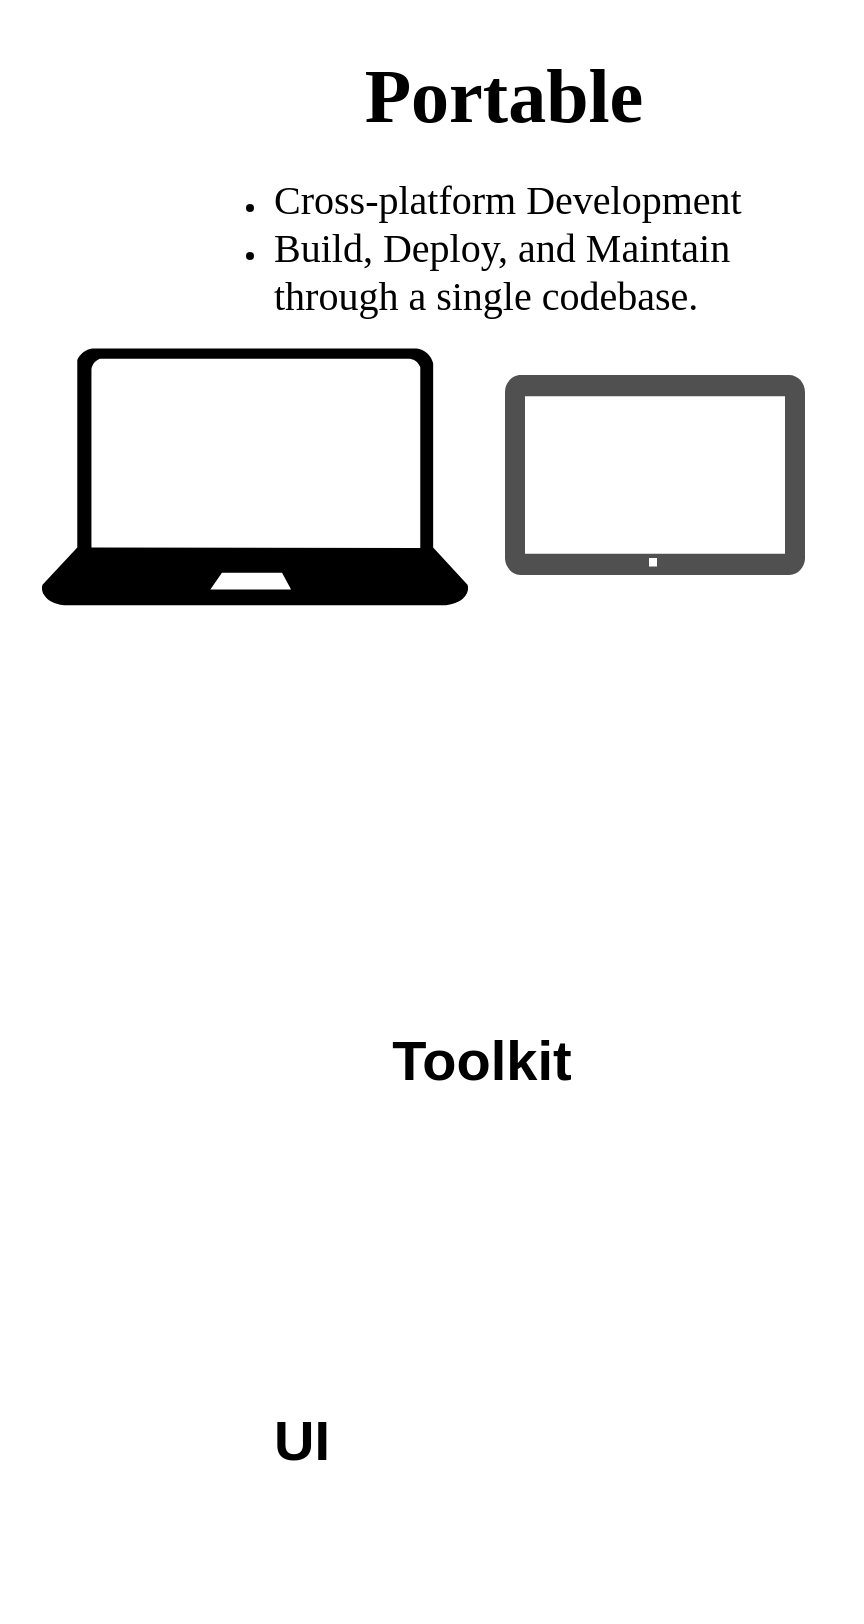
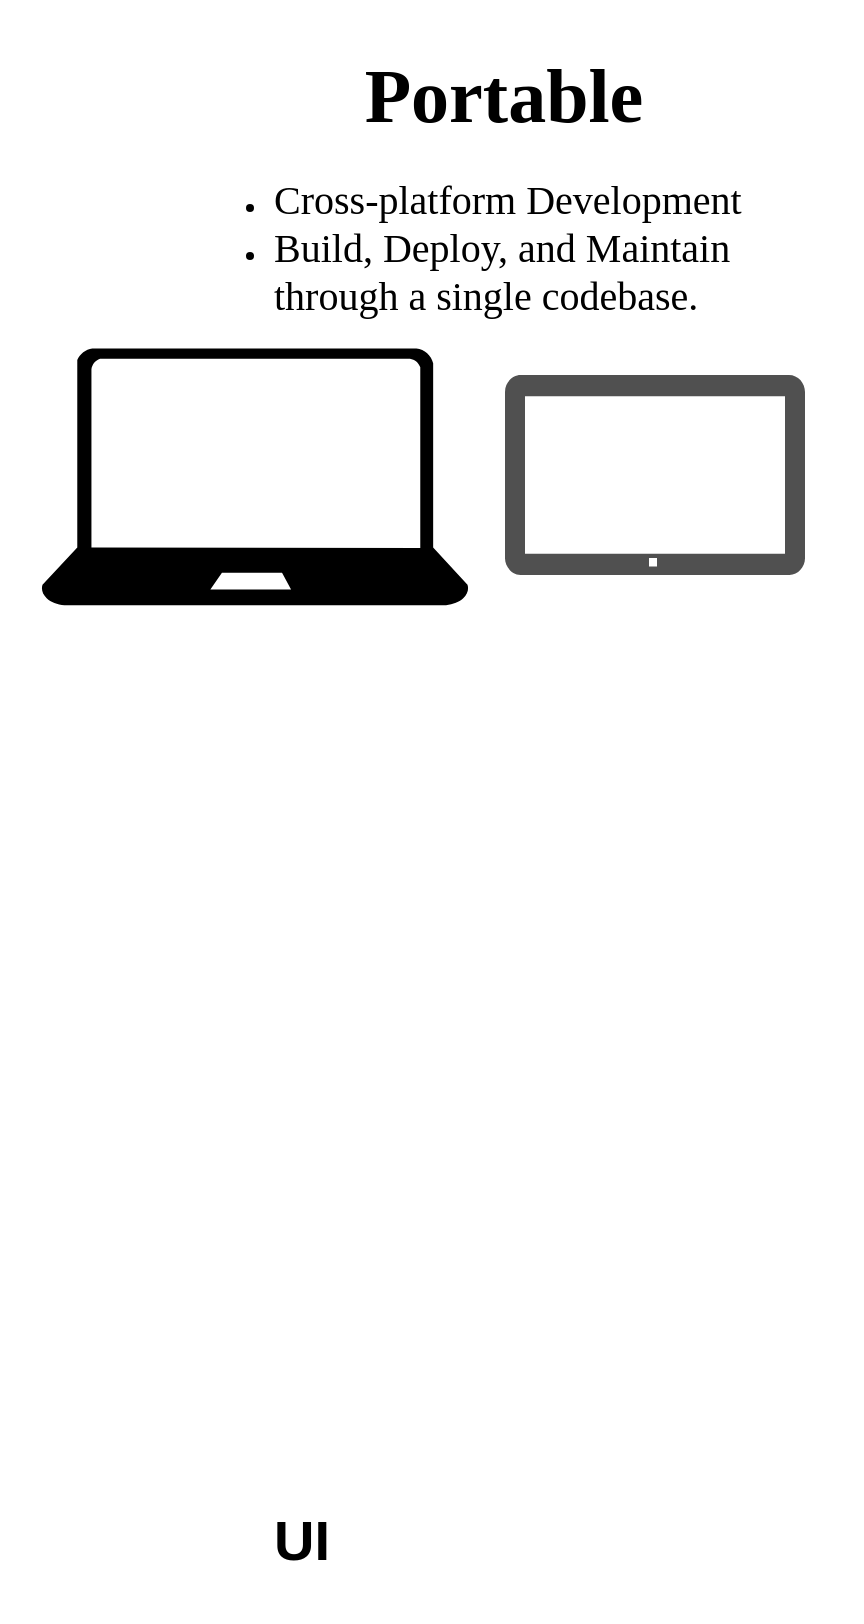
node "Toolkit": removed
node "UI": moved (303, 1441) -> (303, 1541)
